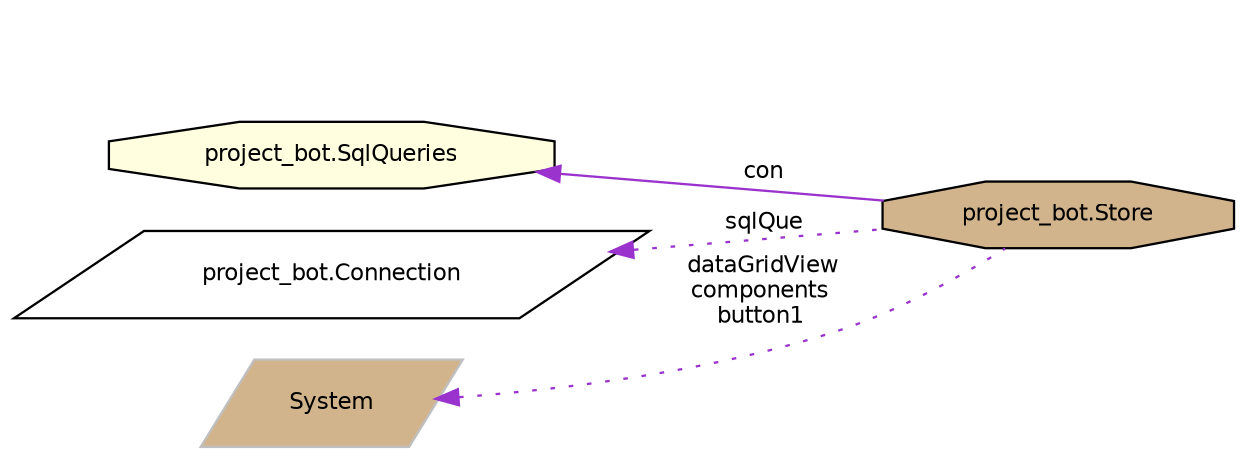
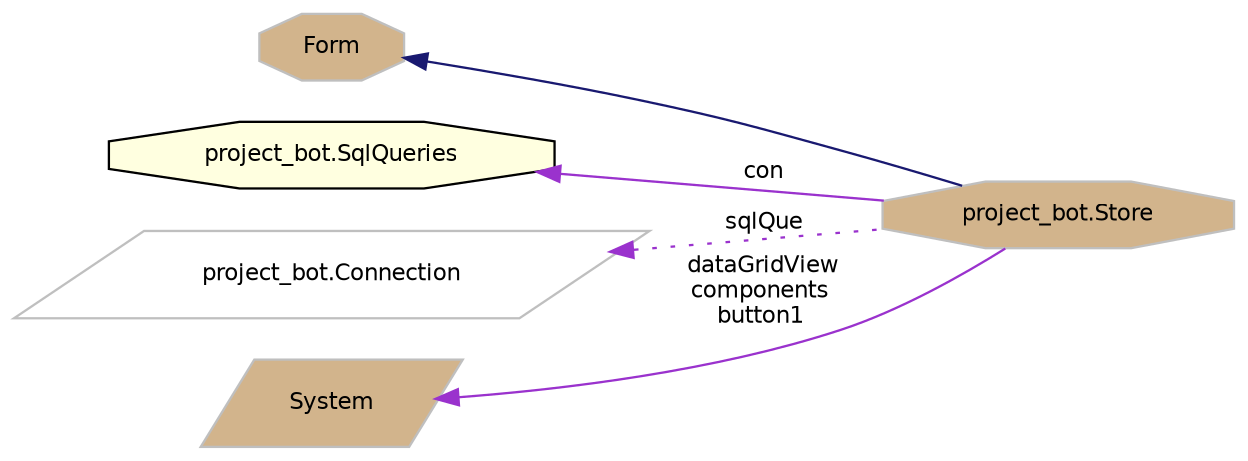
node "Form": added
node "project_bot.Store": color black -> grey75
node "project_bot.Connection": color black -> grey75
edge "project_bot.Store" -> "System": style dotted -> solid
